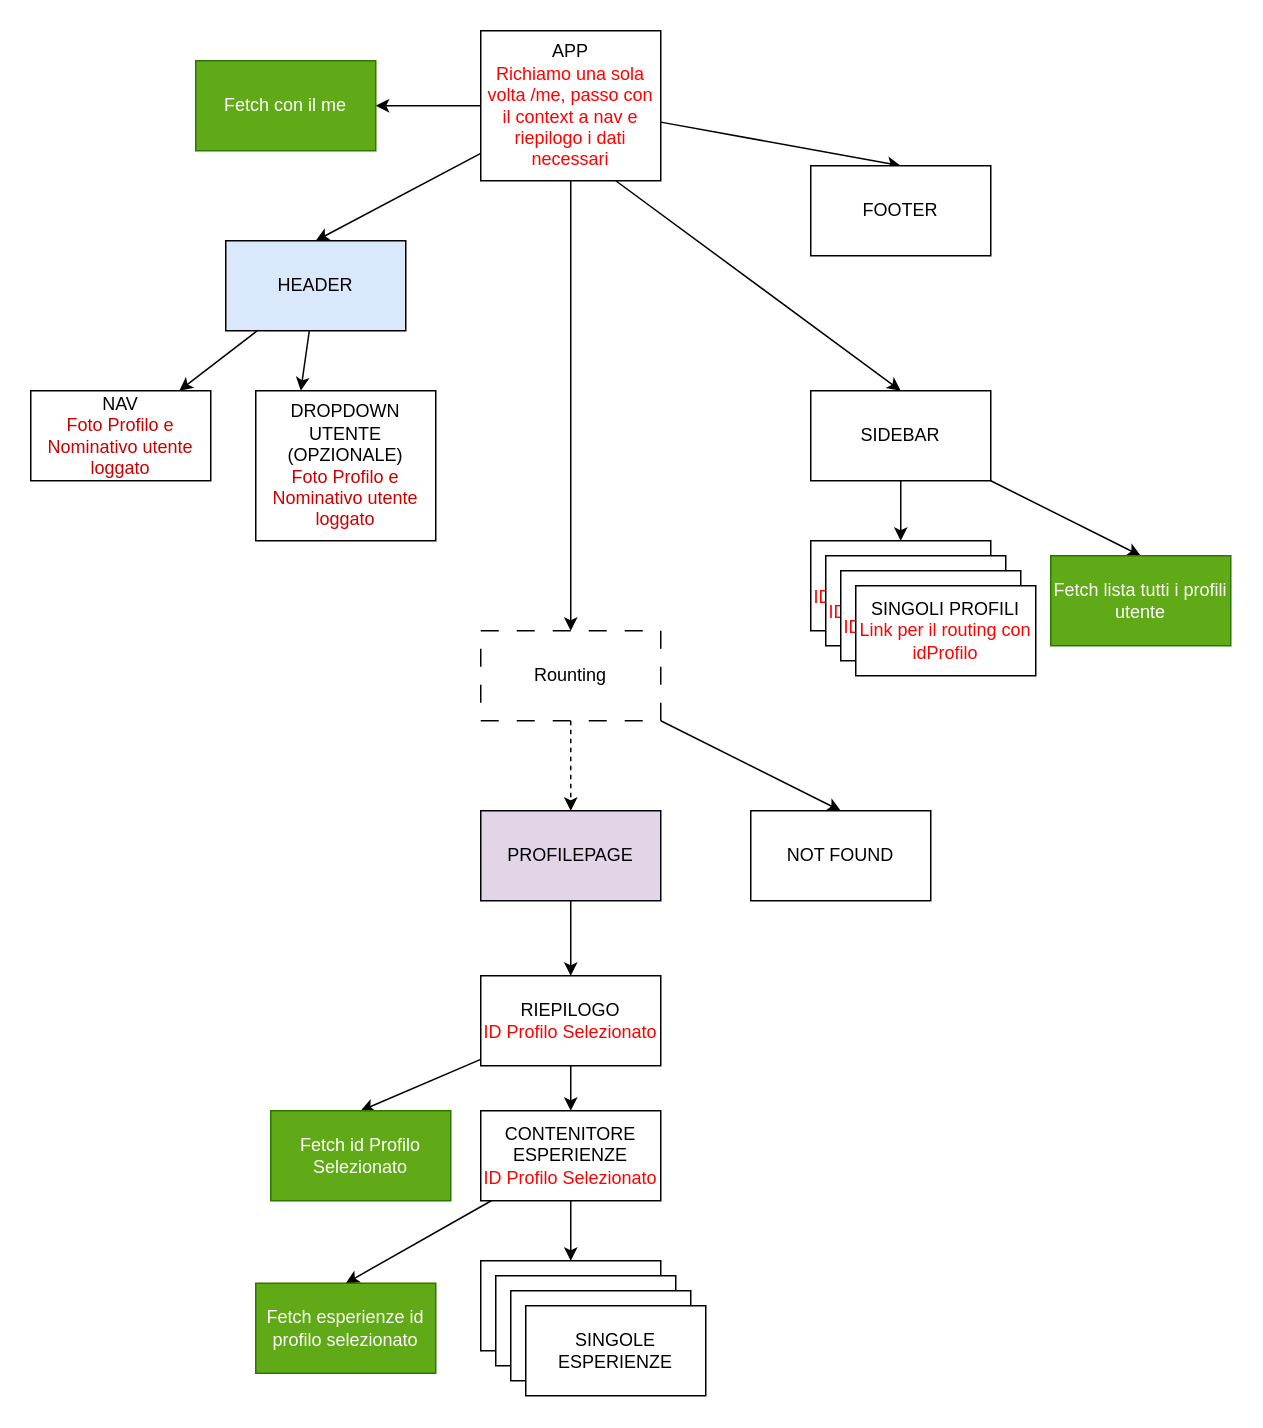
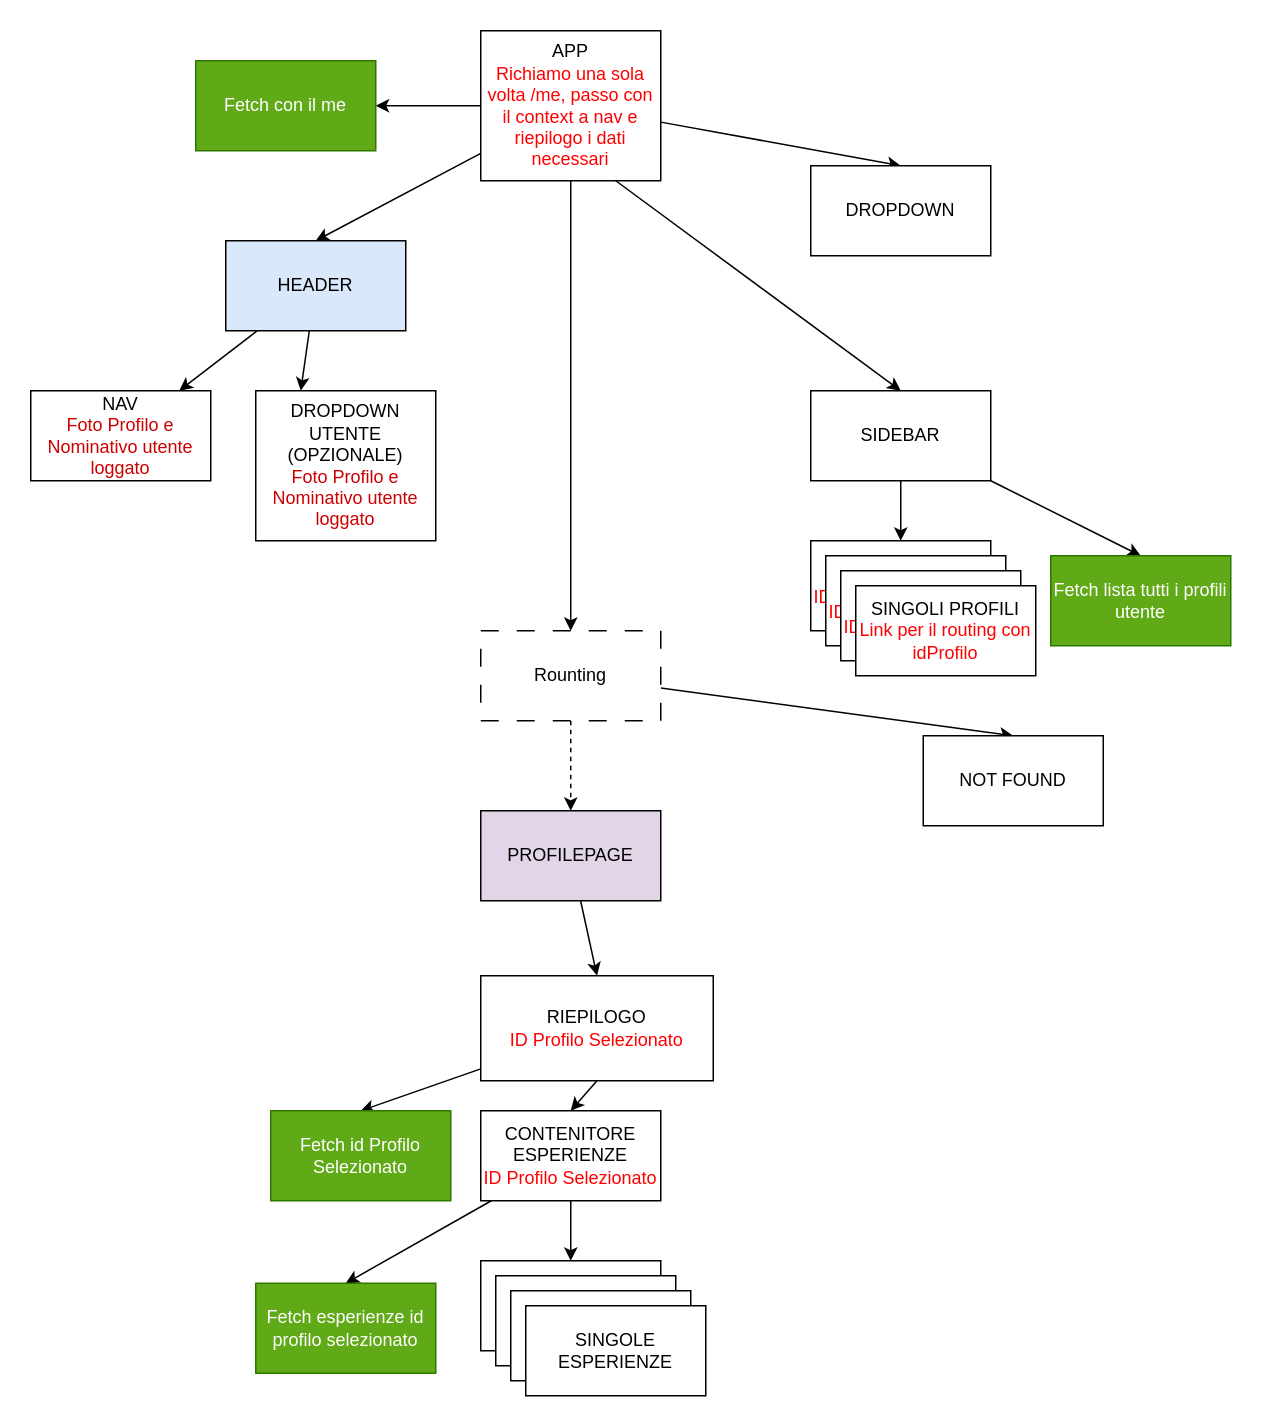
node "FOOTER": label "FOOTER" -> "DROPDOWN"
node "NOT FOUND": moved (841, 856) -> (1013, 781)
node "RIEPILOGO ID Profilo Selezionato": size 180x90 -> 233x105
